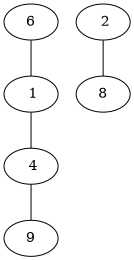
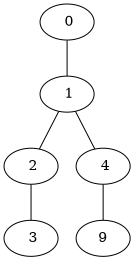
node "6": label "6" -> "0"
node "8": label "8" -> "3"
edge "1" -- "2": added
